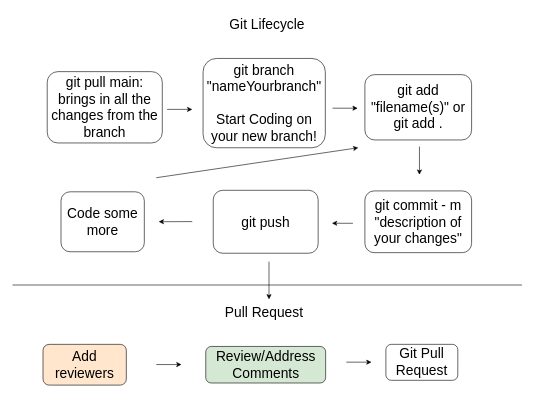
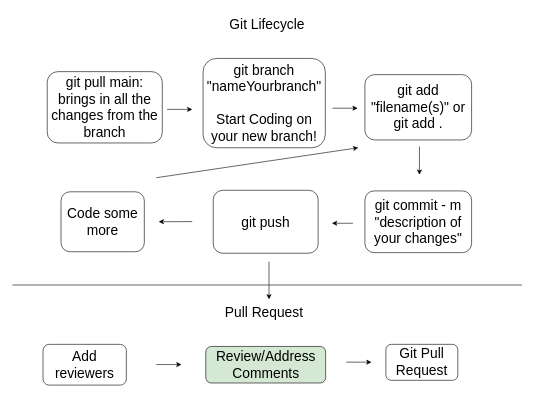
node "Add reviewers": fillcolor #ffe6cc -> #ffffff
